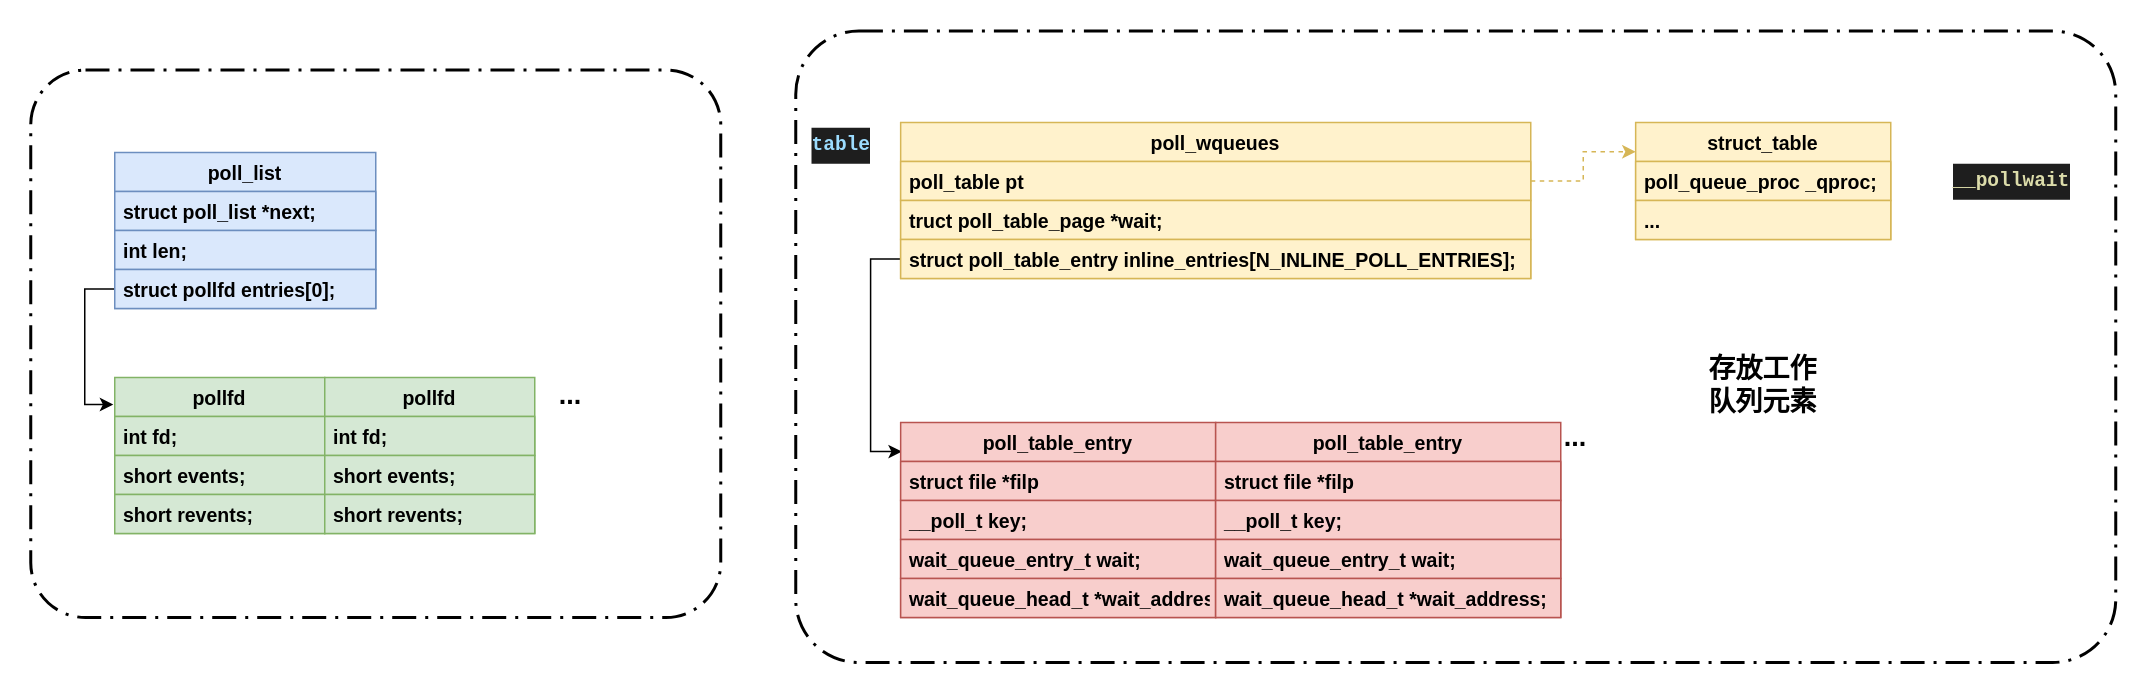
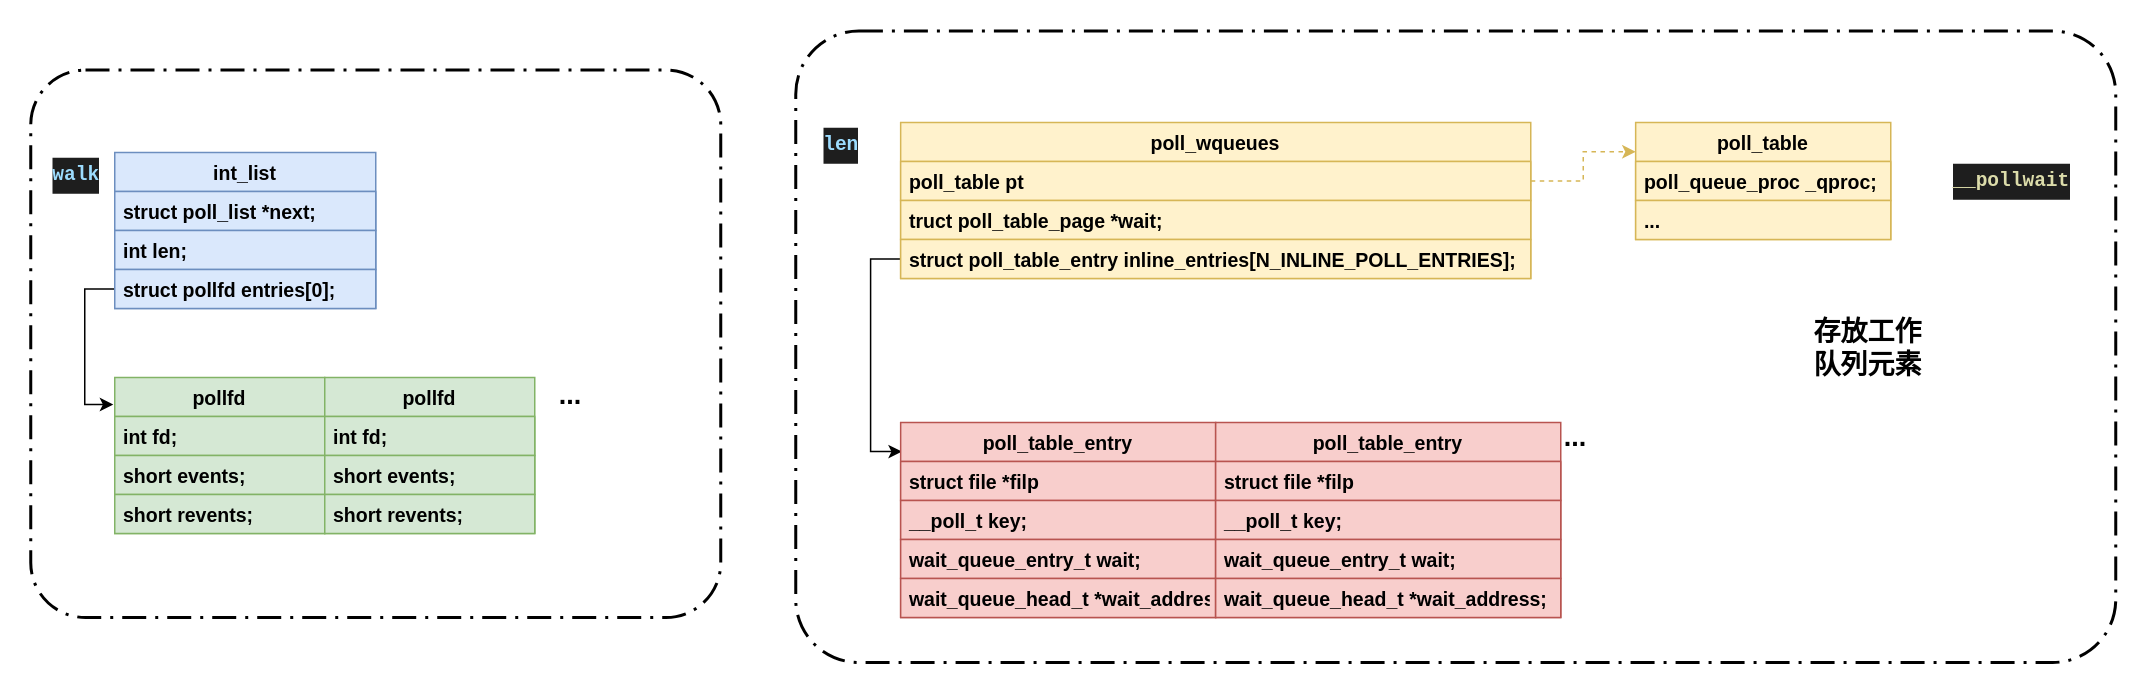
node "struct_table": label "struct_table" -> "poll_table"
node "table": label "table" -> "len"
node "poll_list": label "poll_list" -> "int_list"
node "walk": added
node "存放工作队列元素": moved (1763, 386) -> (1868, 349)
